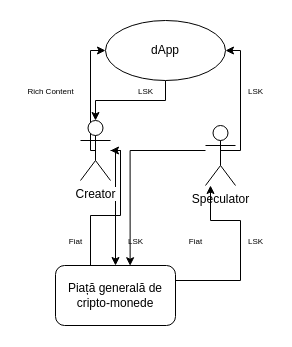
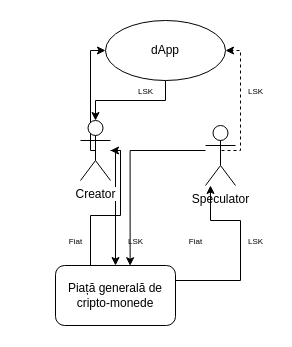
node "Rich Content": removed
edge "Speculator" -> "dApp": style solid -> dashed
